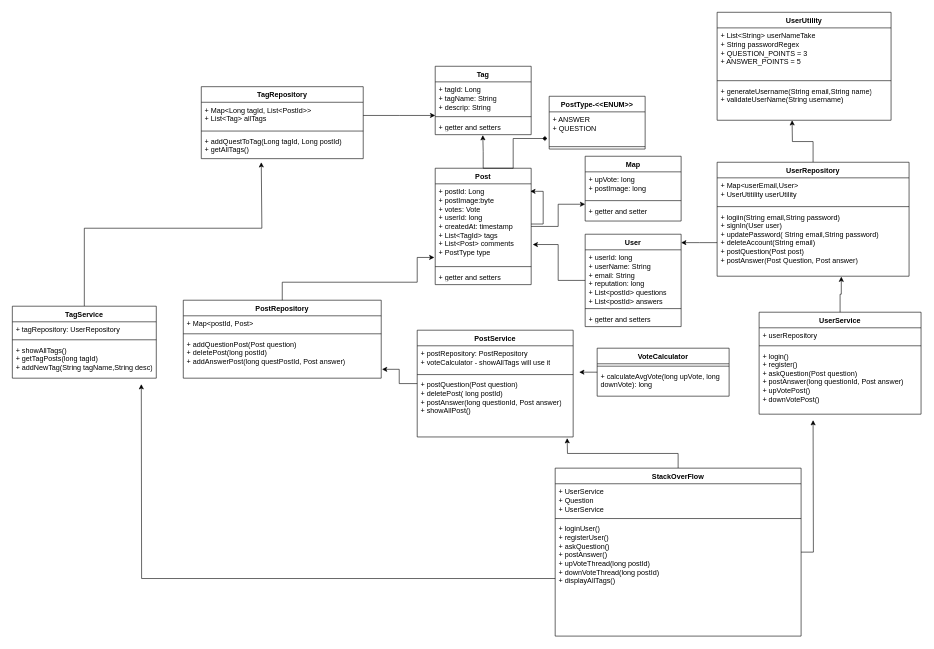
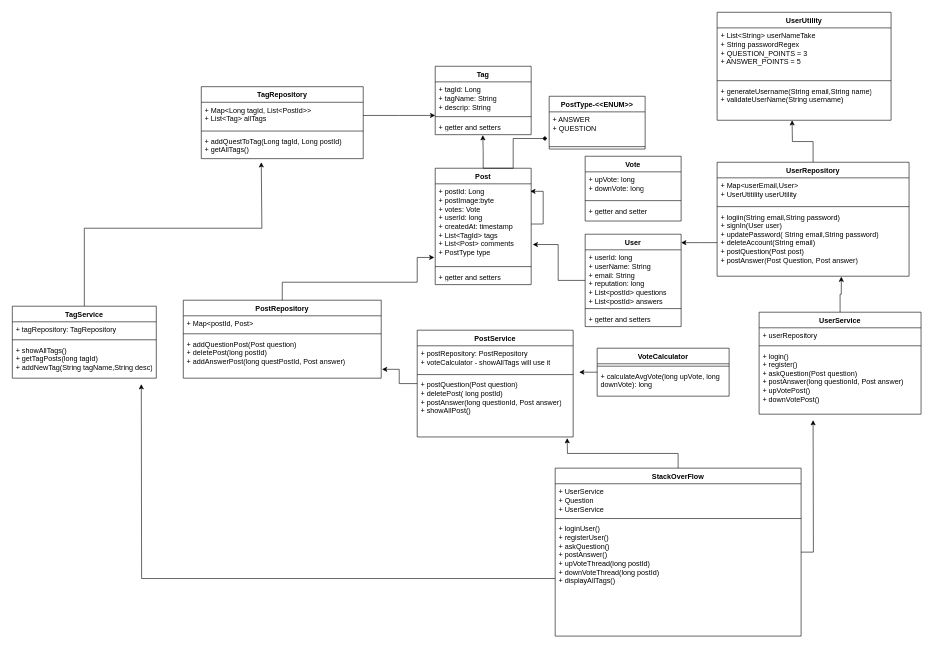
node "Map": label "Map" -> "Vote"
node "+ upVote: long + postImage: long": label "+ upVote: long + postImage: long" -> "+ upVote: long + downVote: long"
edge "Post" -> "+ getter and setter": removed
node "+ tagRepository: UserRepository": label "+ tagRepository: UserRepository" -> "+ tagRepository: TagRepository"
